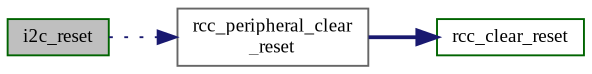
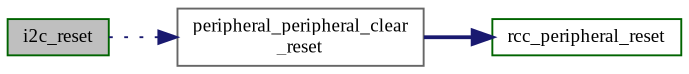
node "rcc_peripheral_clear _reset": label "rcc_peripheral_clear _reset" -> "peripheral_peripheral_clear _reset"
node "rcc_clear_reset": label "rcc_clear_reset" -> "rcc_peripheral_reset"
